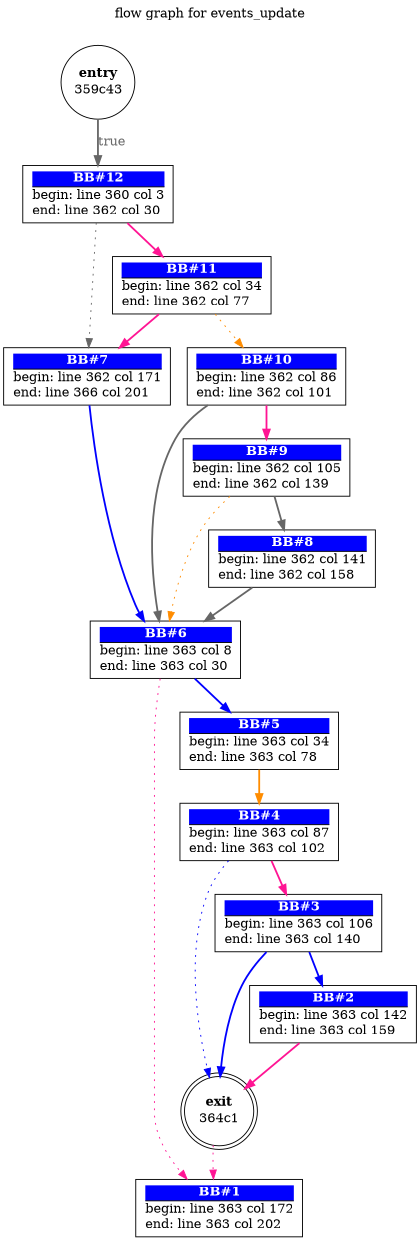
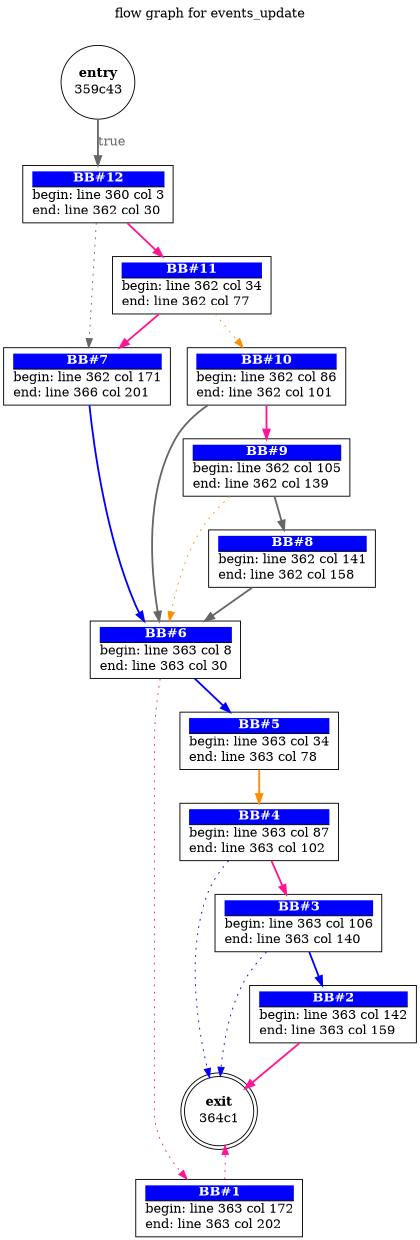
edge "BB#3" -> "exit": style bold -> dotted
edge "exit" -> "BB#1": reversed
